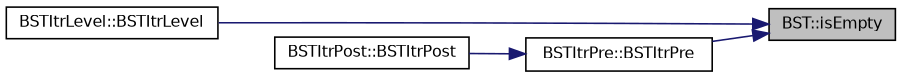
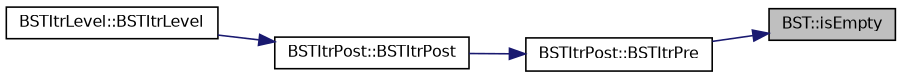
edge "BSTItrLevel::BSTItrLevel" -> "BST::isEmpty": now "BSTItrLevel::BSTItrLevel" -> "BSTItrPost::BSTItrPost"
node "BSTItrPre::BSTItrPre": label "BSTItrPre::BSTItrPre" -> "BSTItrPost::BSTItrPre"
